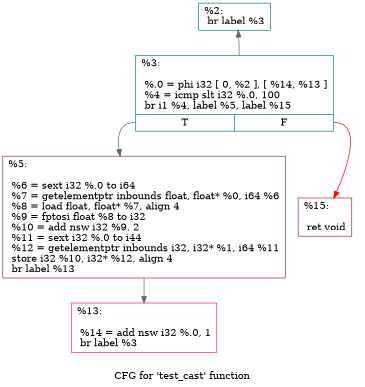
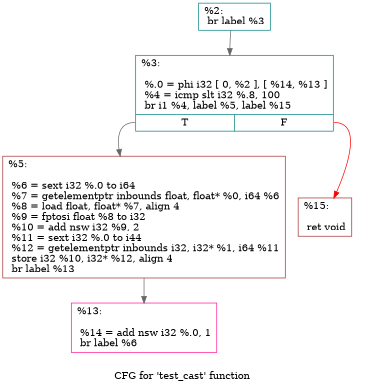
edge "%3:" -> "%2:": reversed
node "%3:": text "%4 = icmp slt i32 %.0, 100" -> "%4 = icmp slt i32 %.8, 100"
node "%13:": text "br label %3" -> "br label %6"
